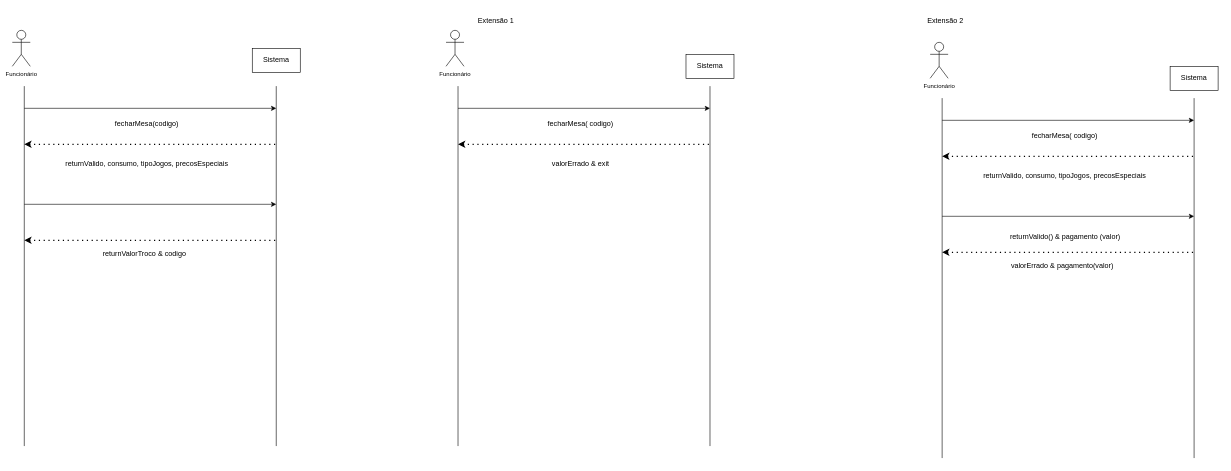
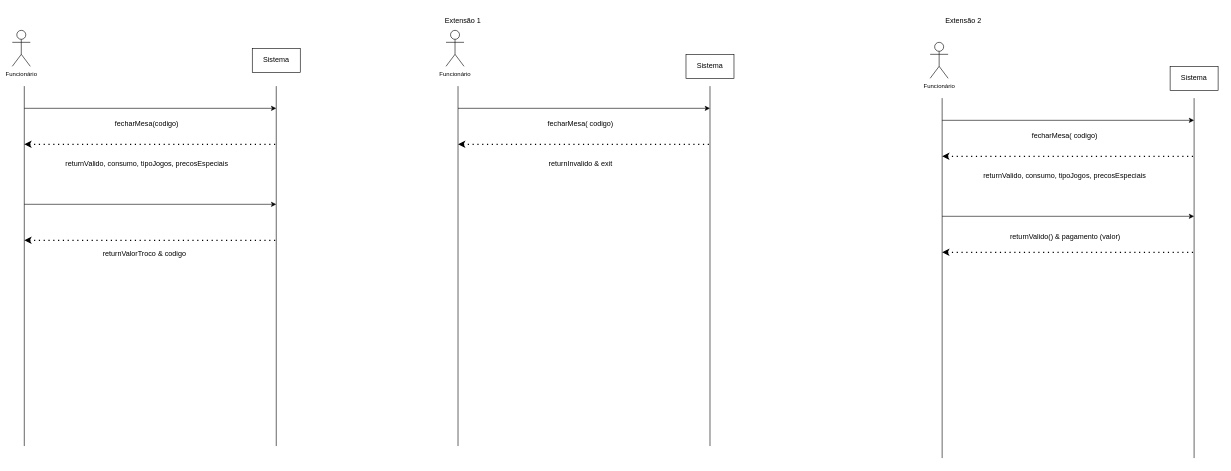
node "Extensão 1": moved (496, 21) -> (463, 21)
node "Extensão 2": moved (946, 21) -> (964, 21)
node "valorErrado & exit": label "valorErrado & exit" -> "returnInvalido & exit"
node "valorErrado & pagamento(valor)": removed
